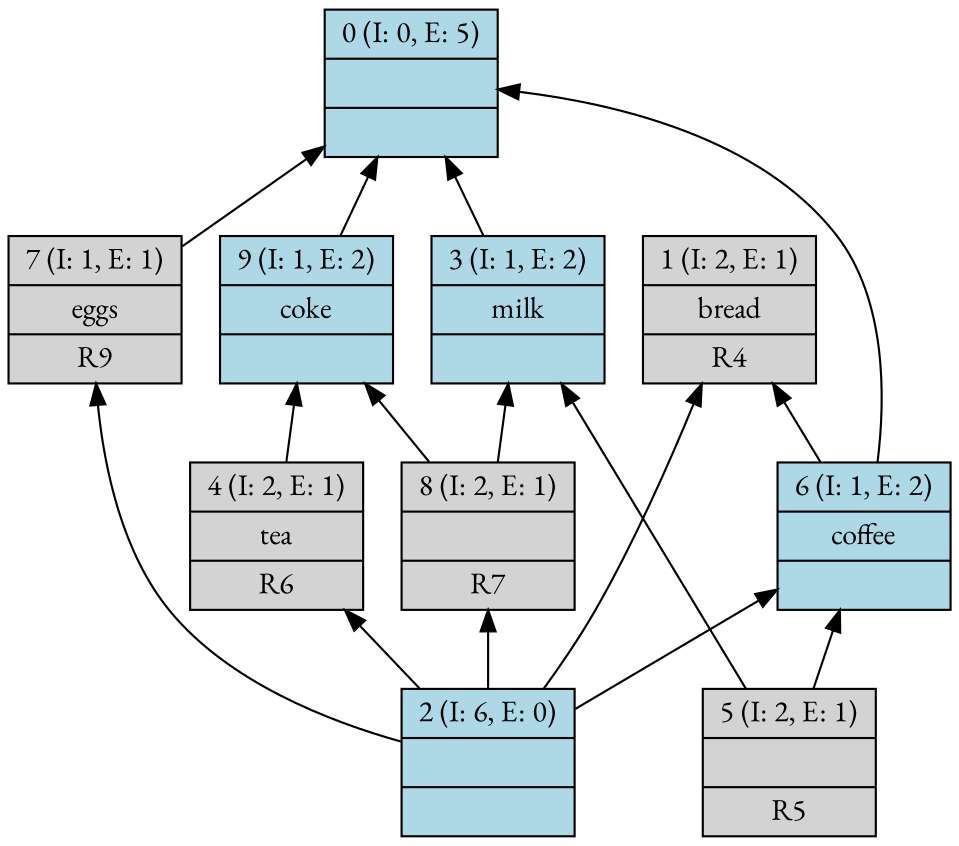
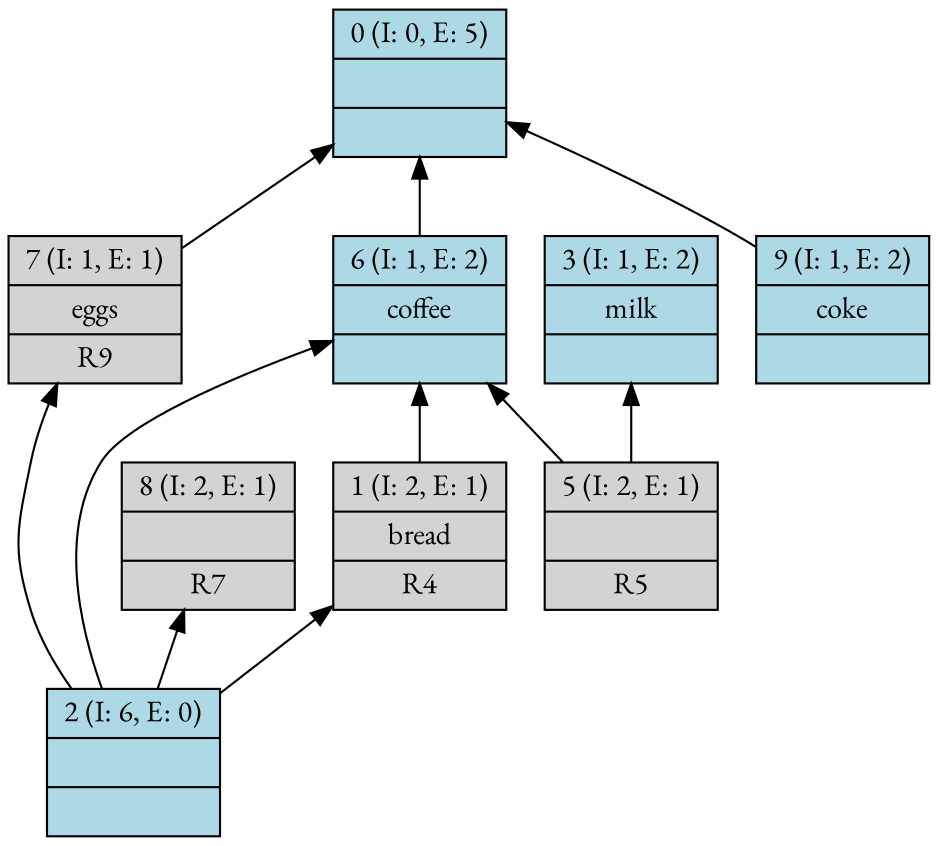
edge "3 (I: 1, E: 2)" -> "0 (I: 0, E: 5)": removed
edge "8 (I: 2, E: 1)" -> "9 (I: 1, E: 2)": removed
edge "6 (I: 1, E: 2)" -> "1 (I: 2, E: 1)": reversed
edge "8 (I: 2, E: 1)" -> "3 (I: 1, E: 2)": removed
node "4 (I: 2, E: 1)": removed
